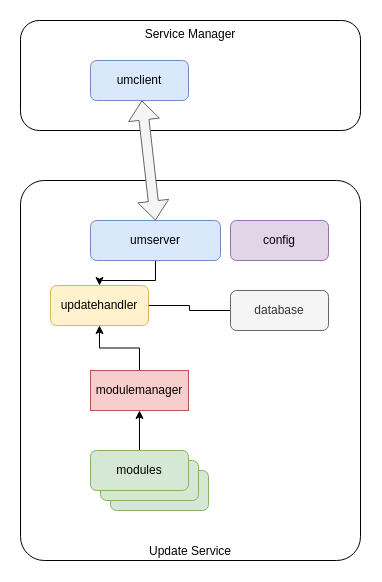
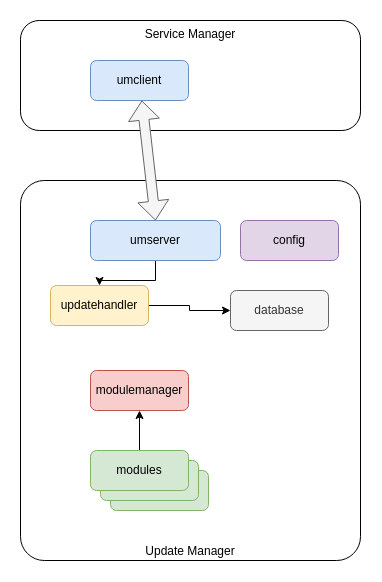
node "config": moved (280, 241) -> (290, 241)
edge "updatehandler" -- "database": arrowhead none -> classic
edge "modulemanager" -> "updatehandler": removed
node "modulemanager": shape rectangle -> rounded rectangle
node "Update Service": label "Update Service" -> "Update Manager"
